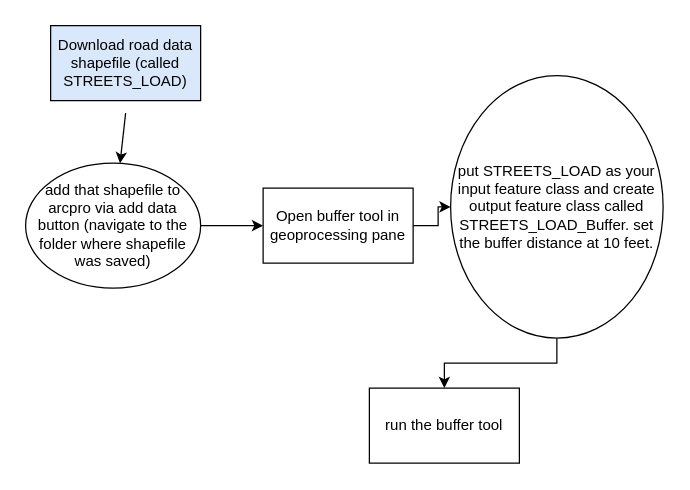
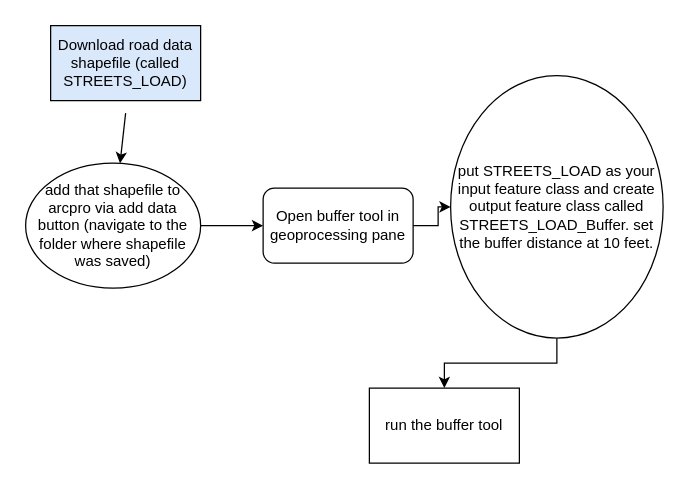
node "Open buffer tool in geoprocessing pane": shape rectangle -> rounded rectangle
